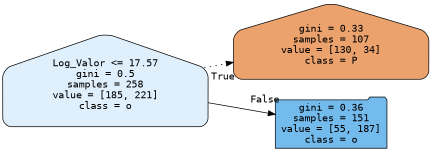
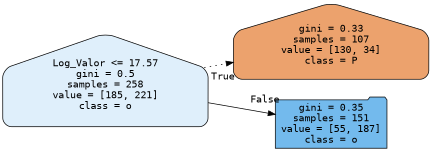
node "gini = 0.36 samples = 151 value = [55, 187] class = o": label "gini = 0.36 samples = 151 value = [55, 187] class = o" -> "gini = 0.35 samples = 151 value = [55, 187] class = o"
